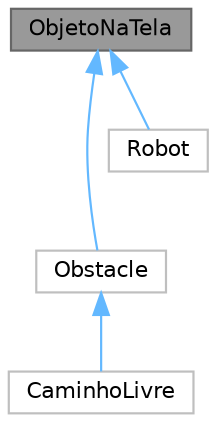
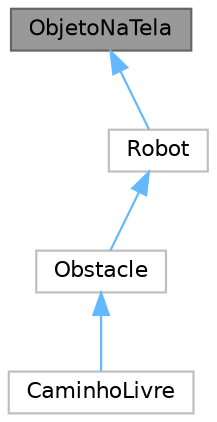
edge "Obstacle" -> "ObjetoNaTela": now "Obstacle" -> "Robot"
